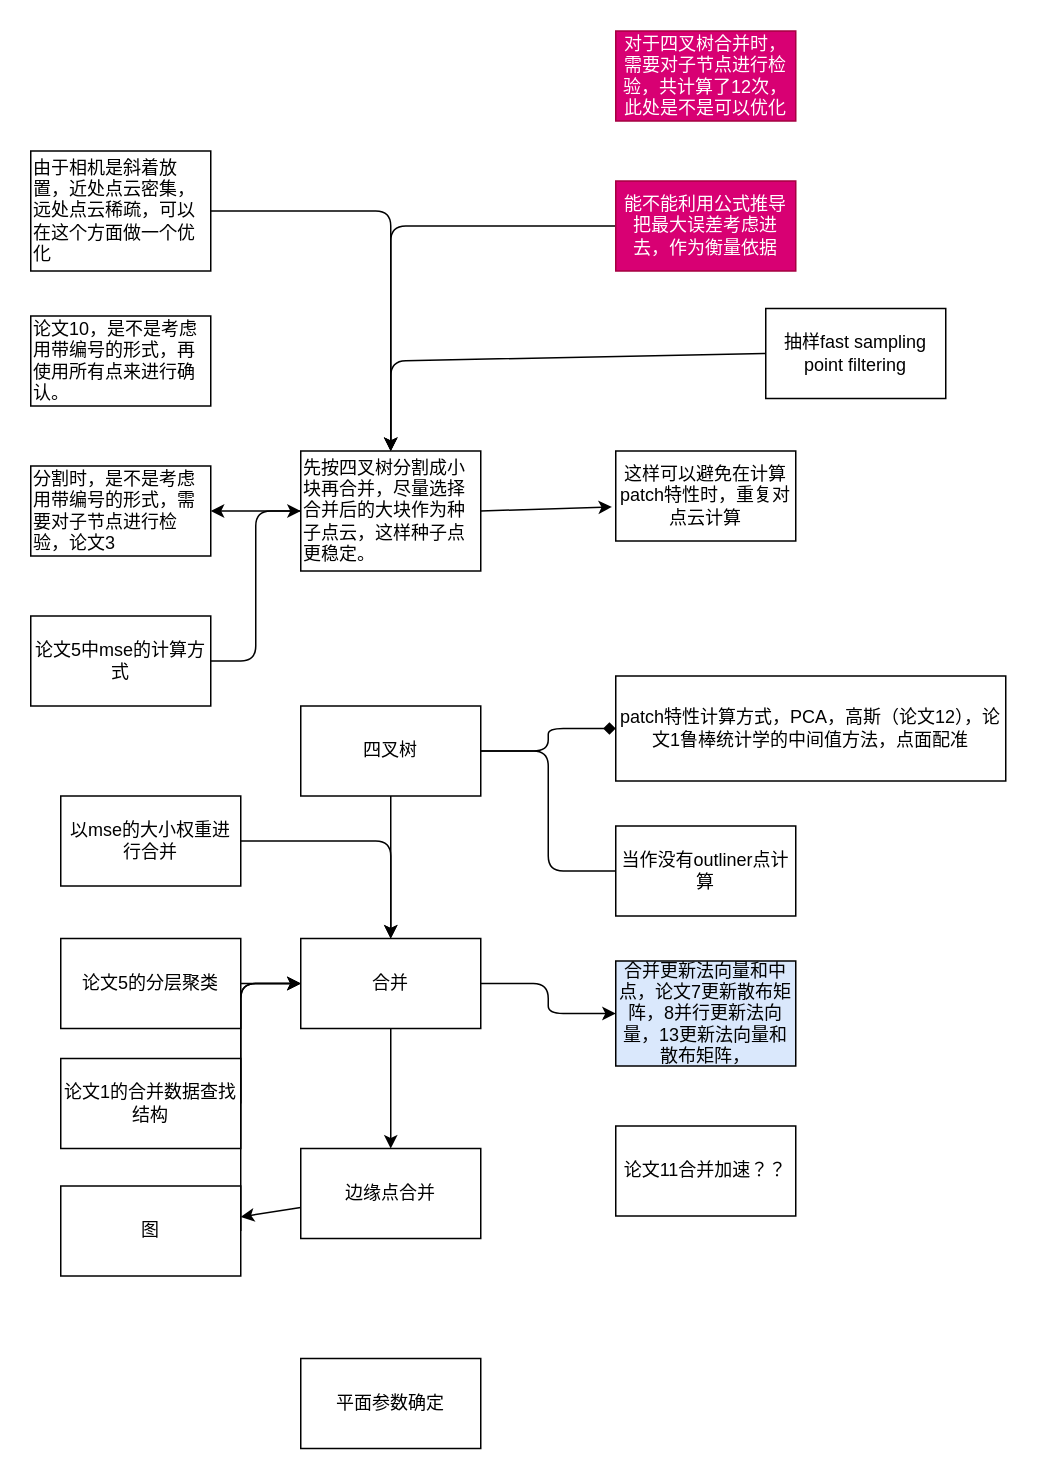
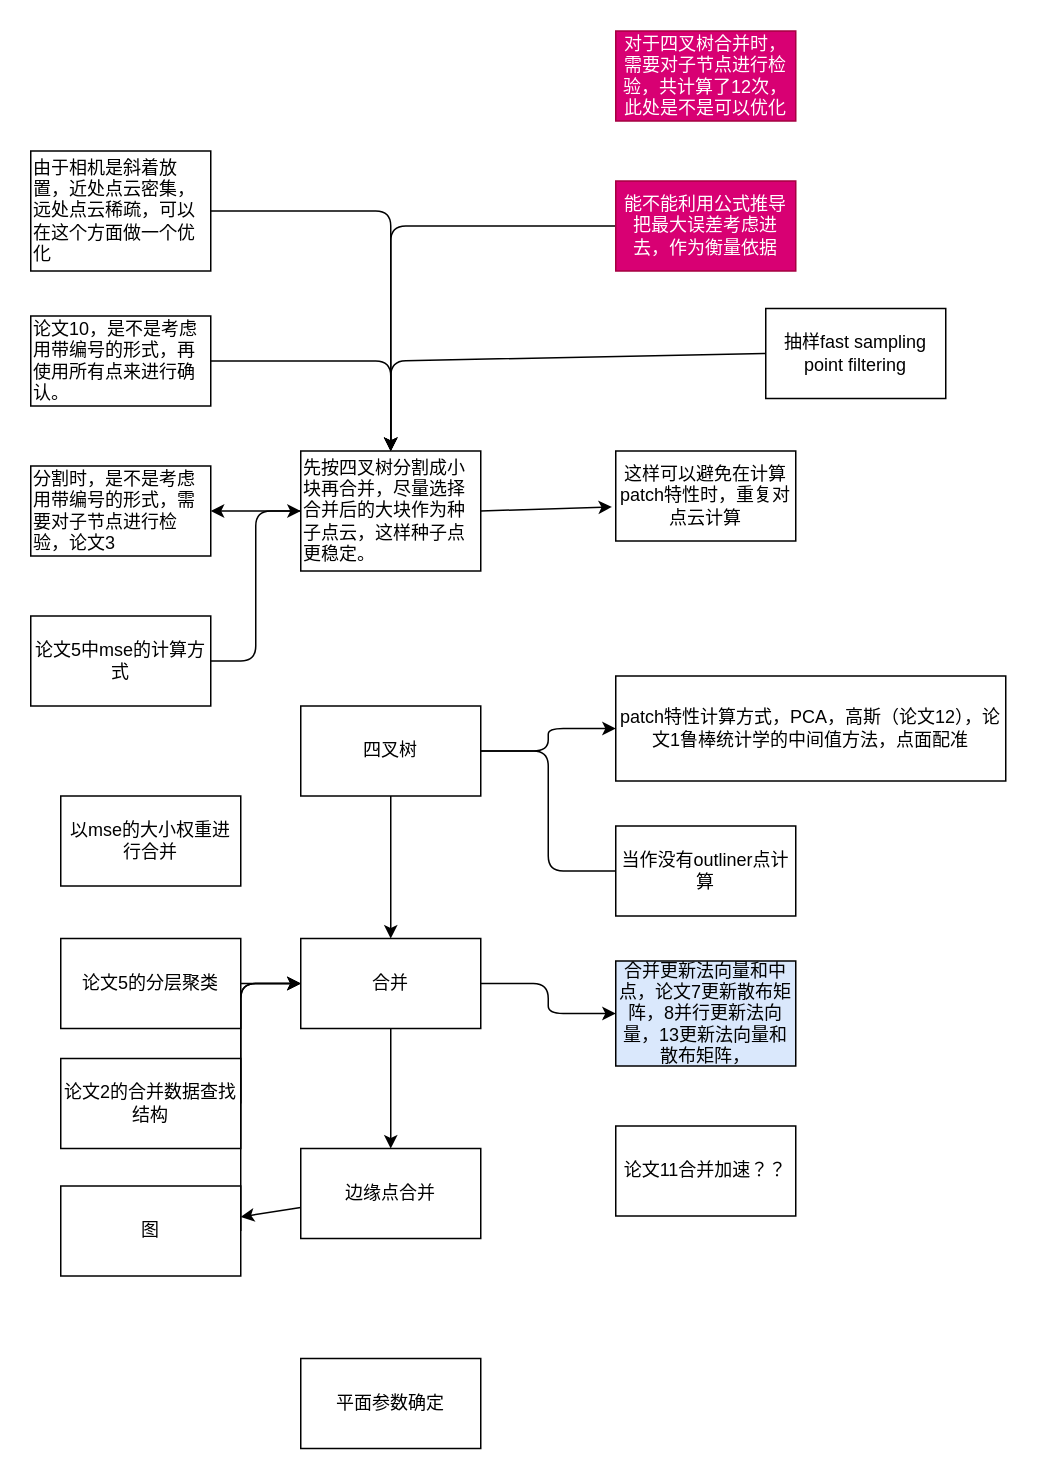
edge "论文10，是不是考虑用带编号的形式，再使用所有点来进行确认。" -> "先按四叉树分割成小块再合并，尽量选择合并后的大块作为种子点云，这样种子点更稳定。": added
edge "四叉树" -> "patch特性计算方式，PCA，高斯（论文12），论文1鲁棒统计学的中间值方法，点面配准": arrowhead diamond -> classic
edge "以mse的大小权重进行合并" -> "合并": removed
node "论文1的合并数据查找结构": label "论文1的合并数据查找结构" -> "论文2的合并数据查找结构"
